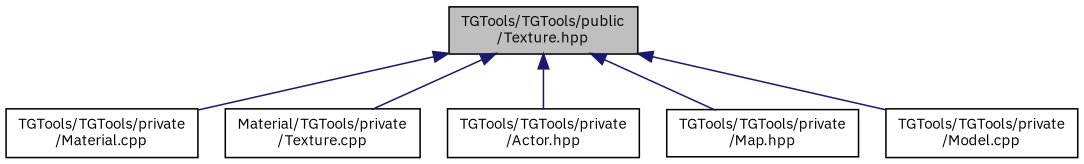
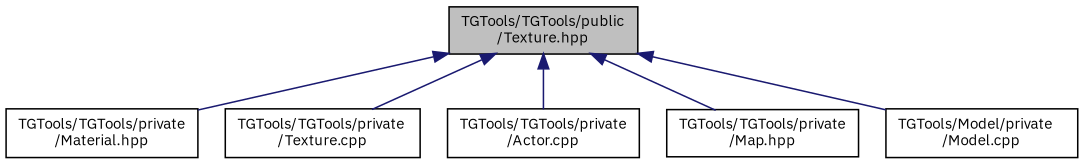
node "TGTools/TGTools/private /Material.cpp": label "TGTools/TGTools/private /Material.cpp" -> "TGTools/TGTools/private /Material.hpp"
node "Material/TGTools/private /Texture.cpp": label "Material/TGTools/private /Texture.cpp" -> "TGTools/TGTools/private /Texture.cpp"
node "TGTools/TGTools/private /Actor.hpp": label "TGTools/TGTools/private /Actor.hpp" -> "TGTools/TGTools/private /Actor.cpp"
node "TGTools/TGTools/private /Model.cpp": label "TGTools/TGTools/private /Model.cpp" -> "TGTools/Model/private /Model.cpp"
